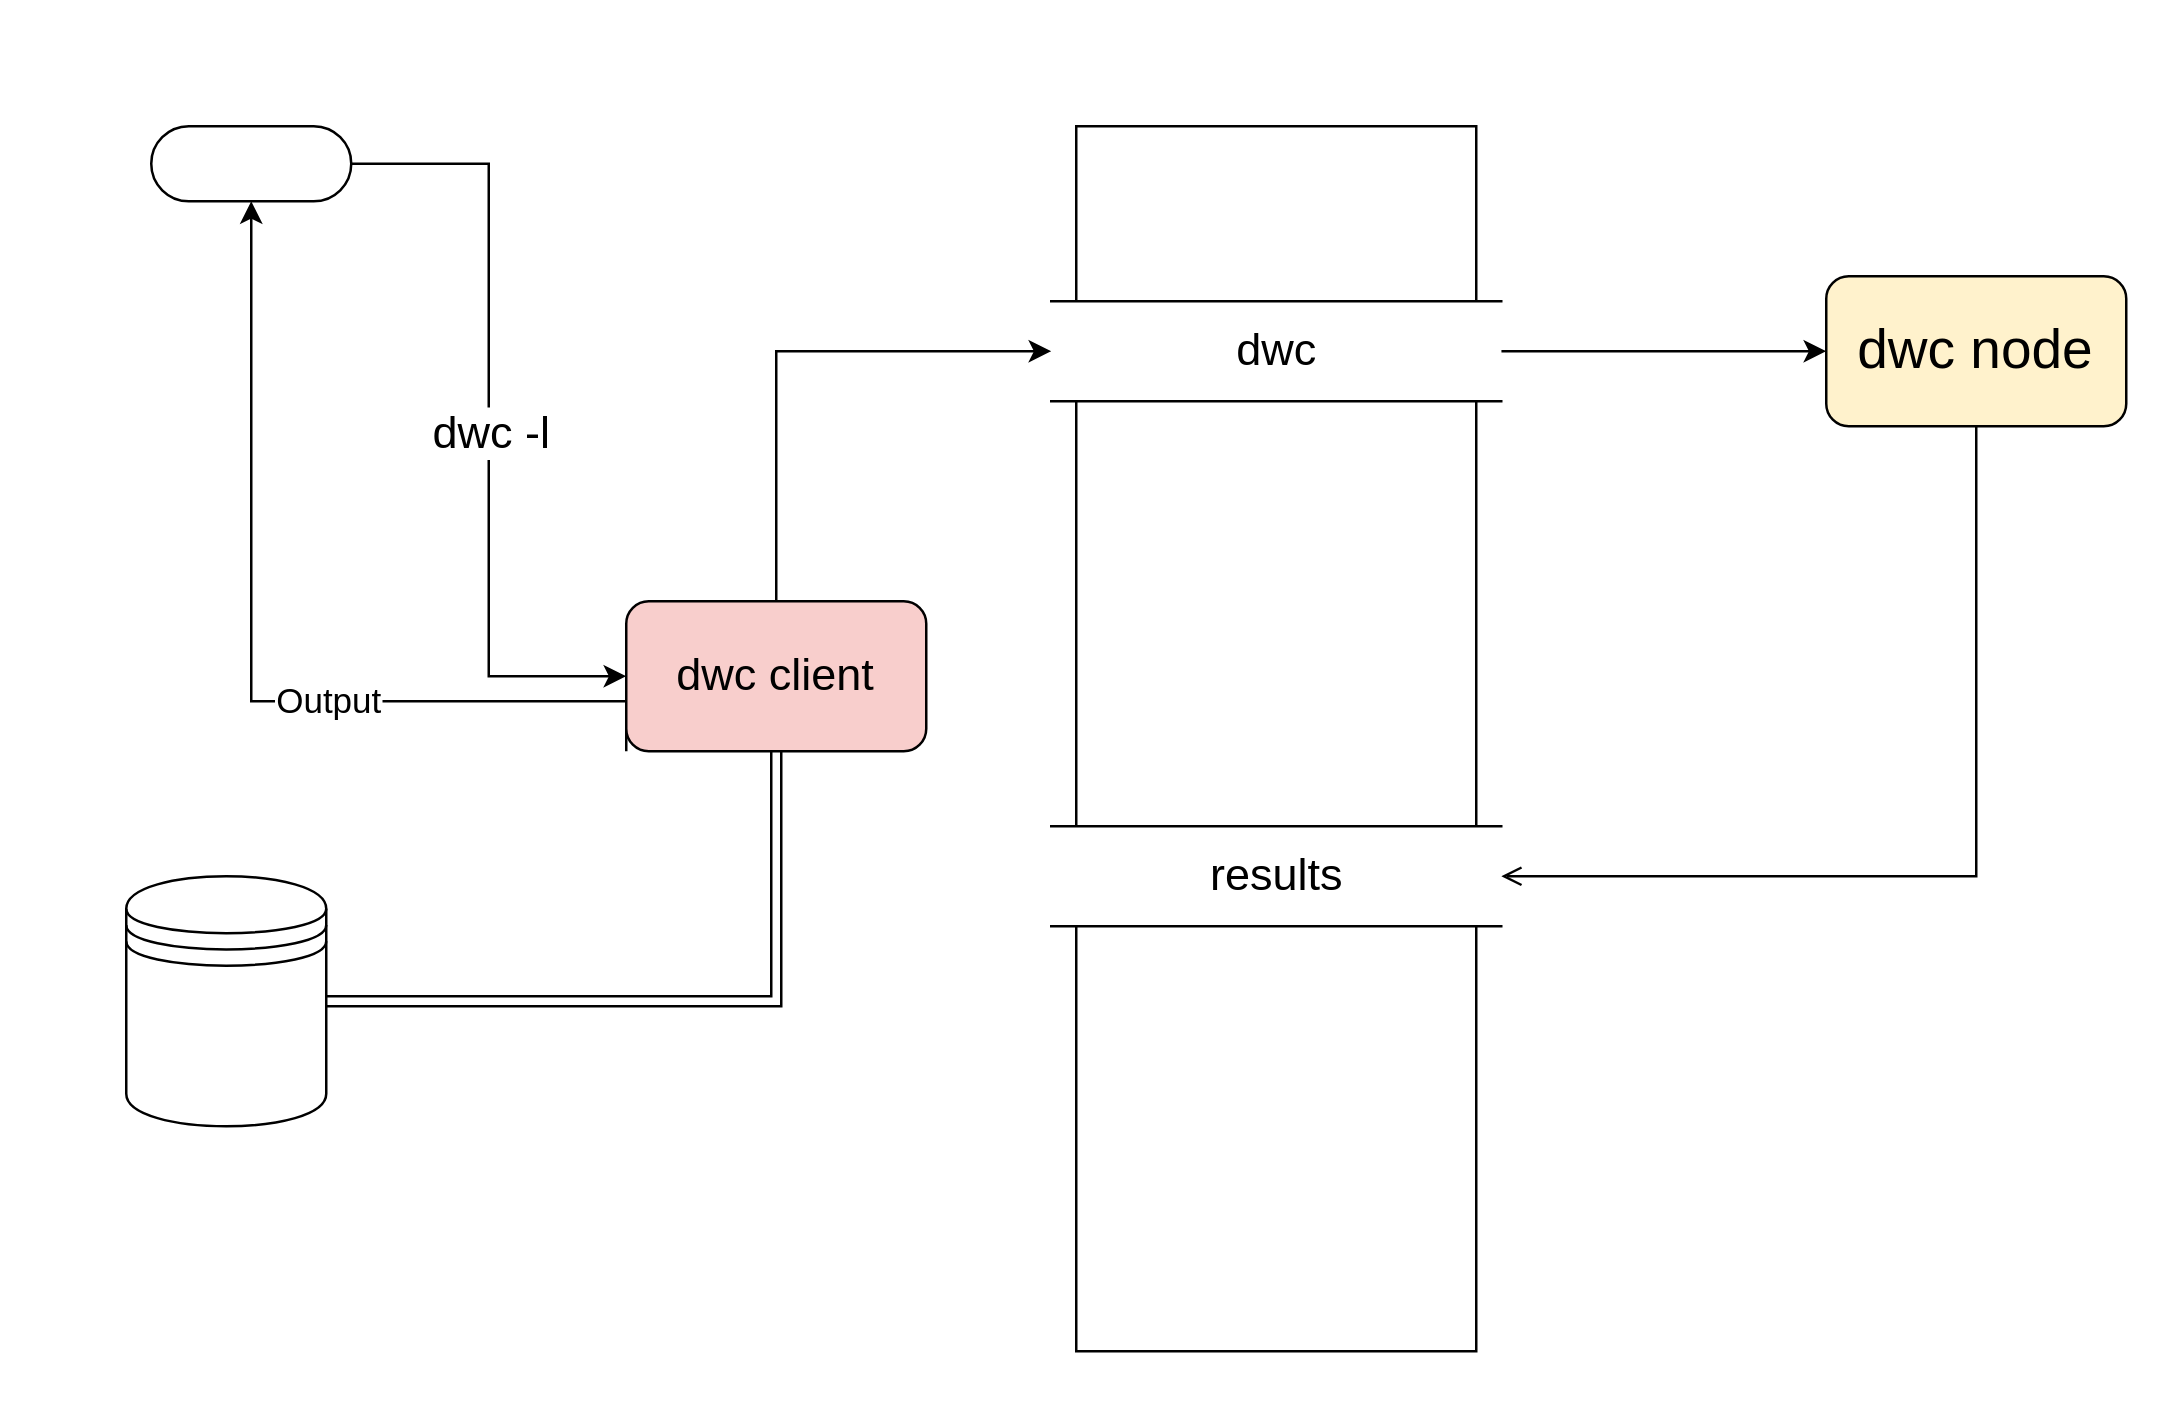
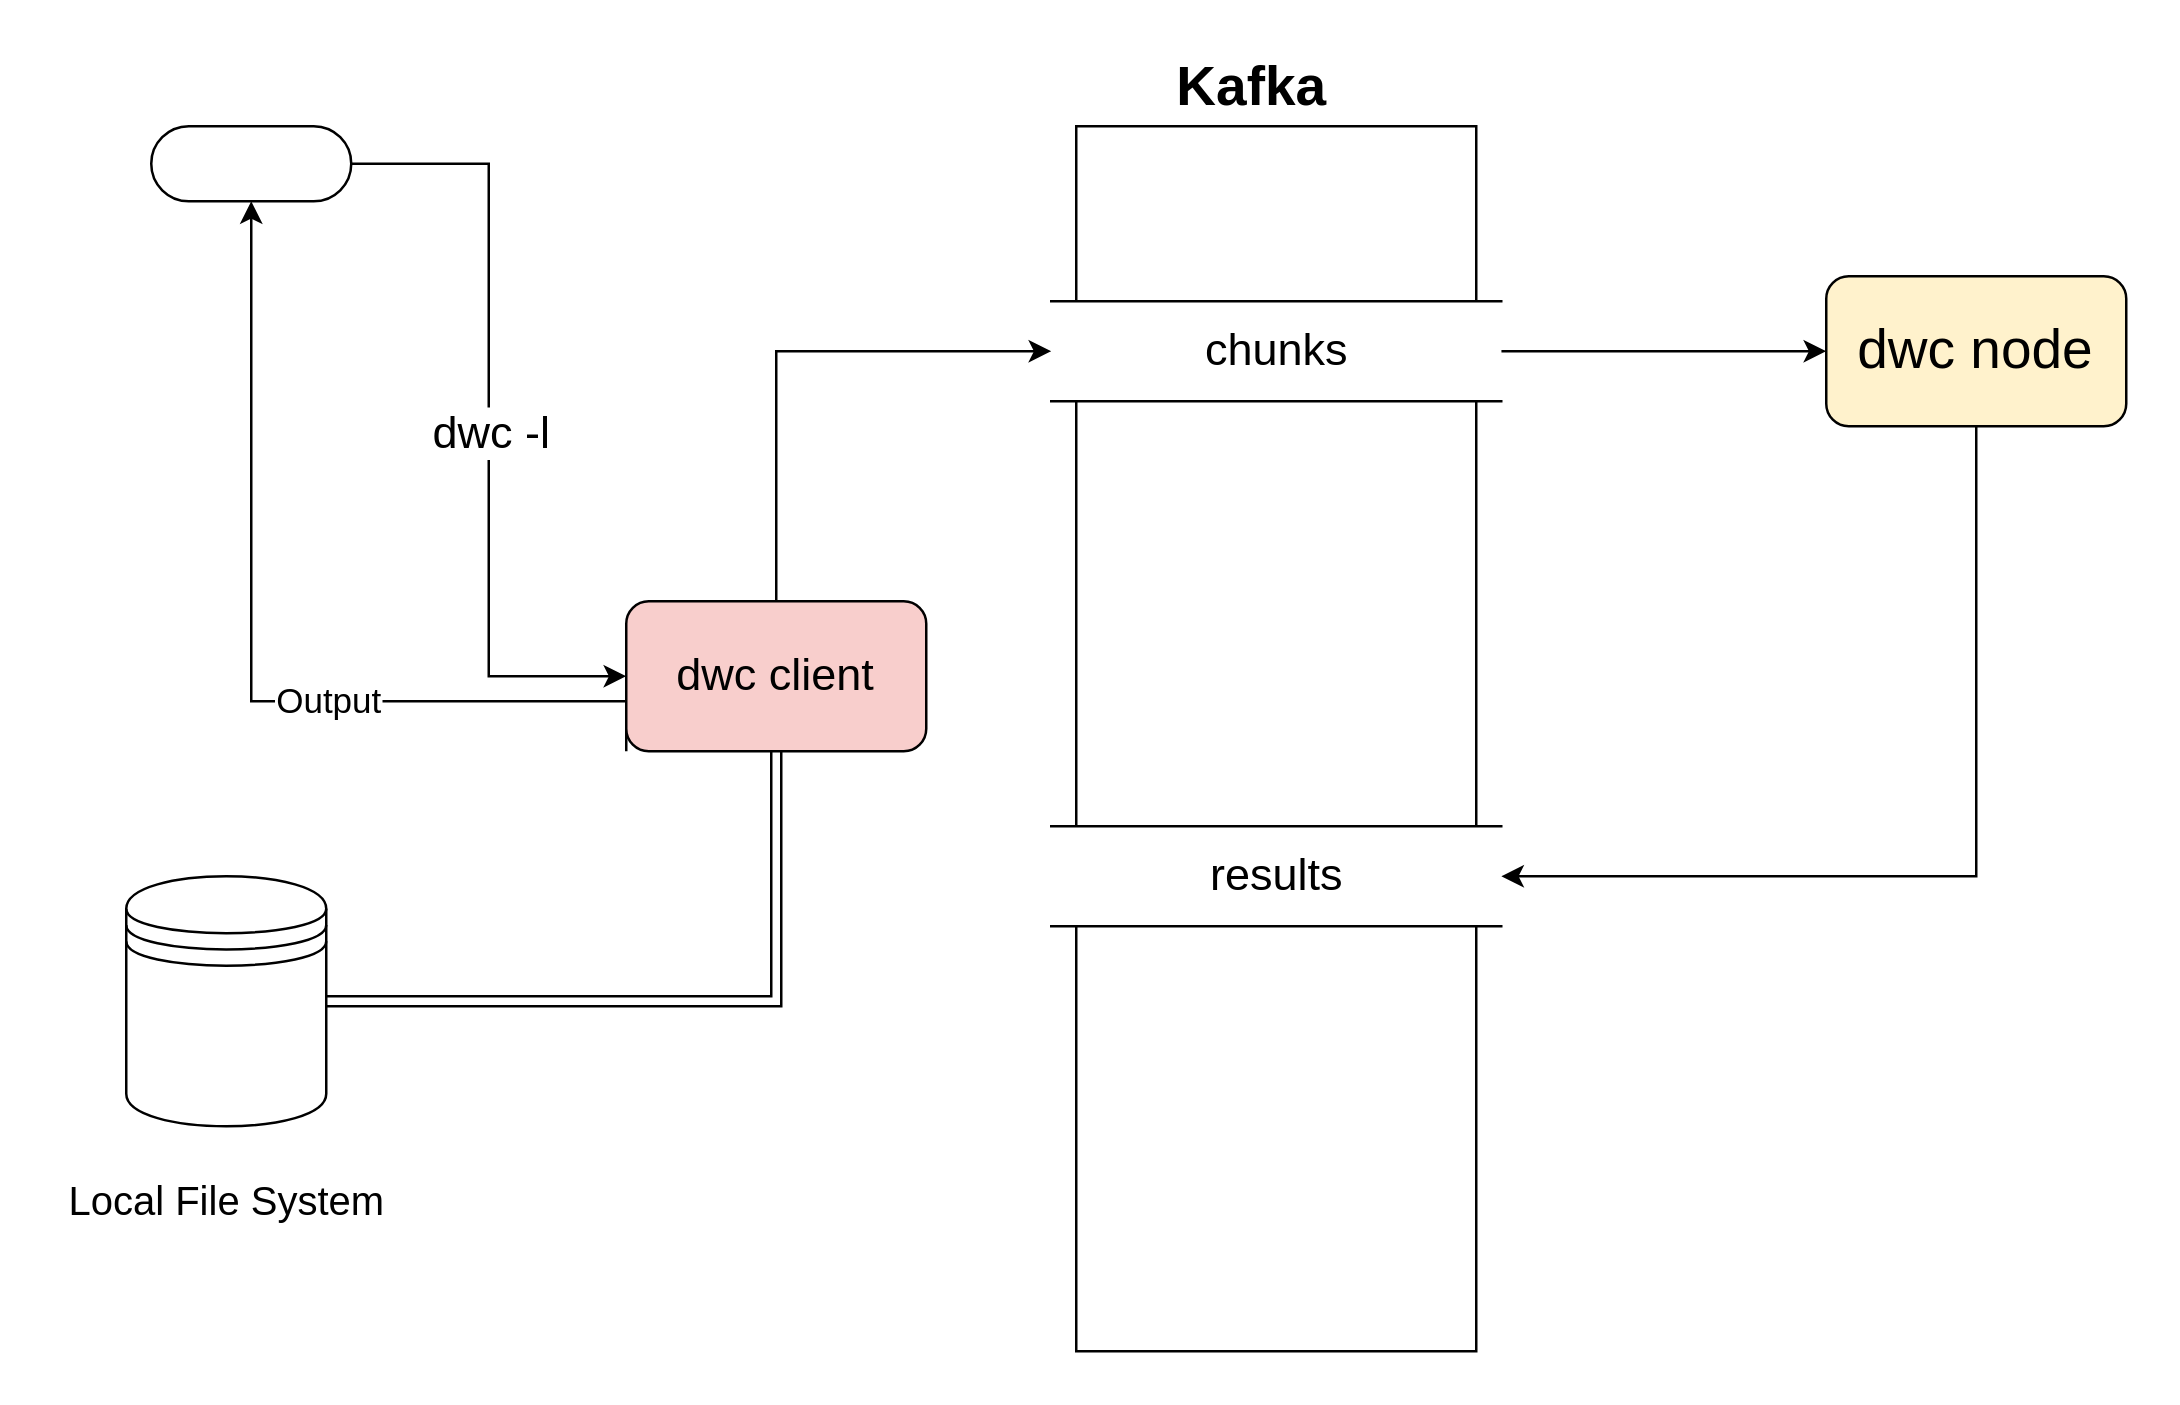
node "Kafka": added
node "dwc": label "dwc" -> "chunks"
edge "dwc node" -> "results": arrowhead open -> classic
node "Local File System": added
